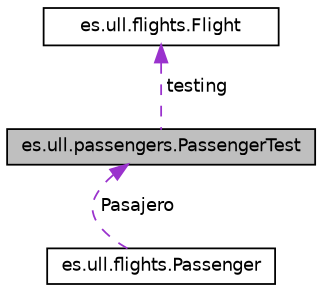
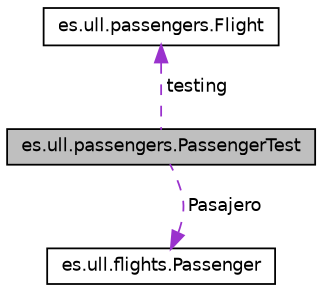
node "es.ull.flights.Flight": label "es.ull.flights.Flight" -> "es.ull.passengers.Flight"
edge "es.ull.flights.Passenger" -> "es.ull.passengers.PassengerTest": reversed
